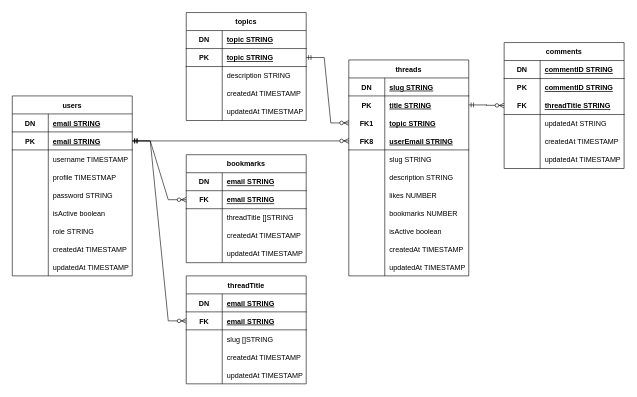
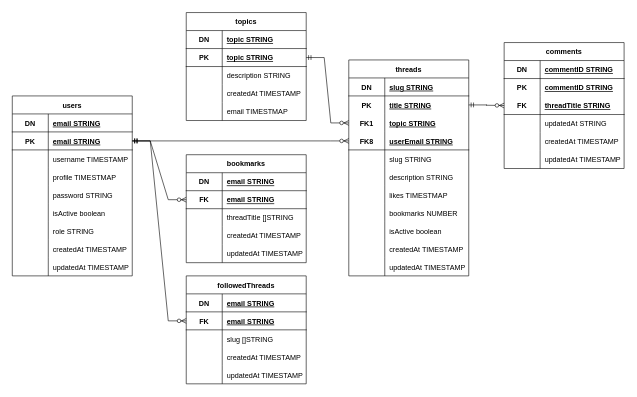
node "updatedAt TIMESTMAP": label "updatedAt TIMESTMAP" -> "email TIMESTMAP"
node "likes NUMBER": label "likes NUMBER" -> "likes TIMESTMAP"
node "threadTitle": label "threadTitle" -> "followedThreads"
